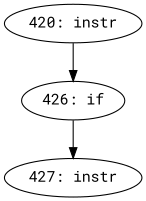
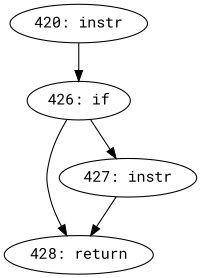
node "428: return": added
